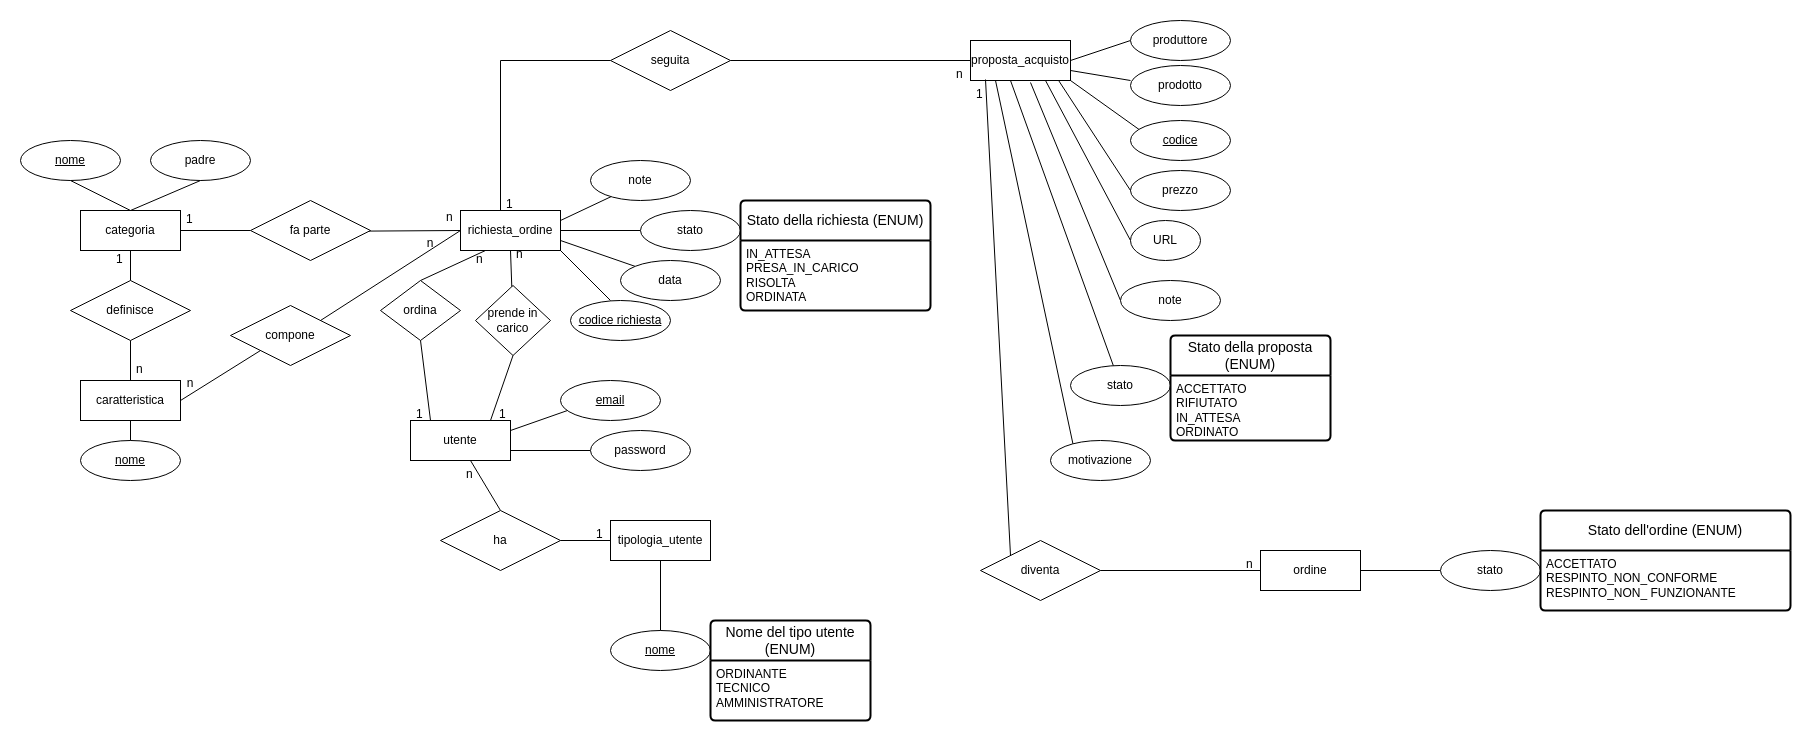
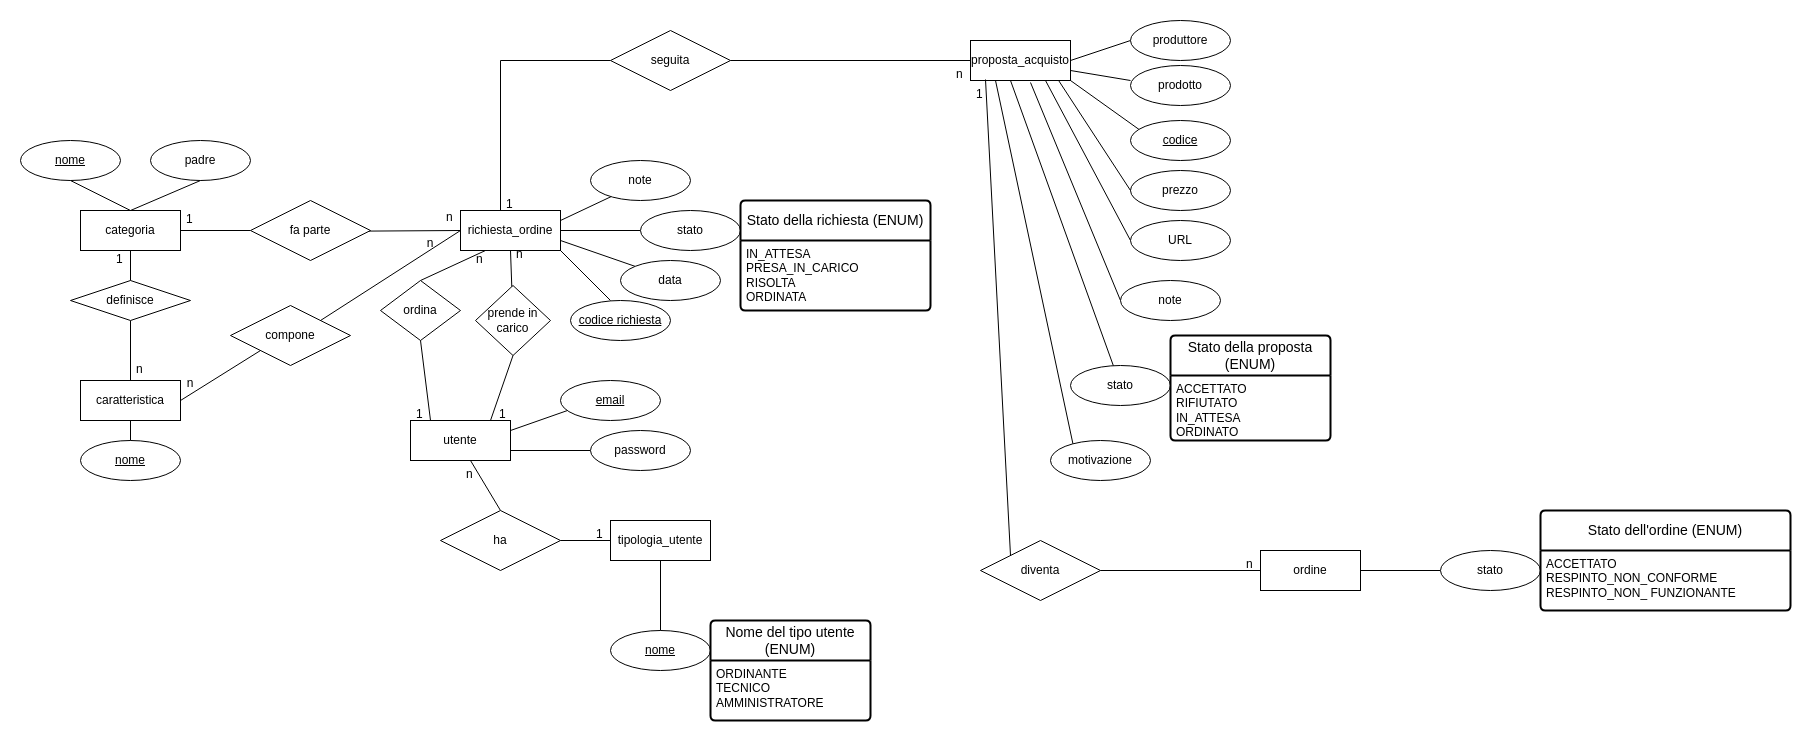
node "URL": size 70x40 -> 100x40
node "definisce": size 120x60 -> 120x40
